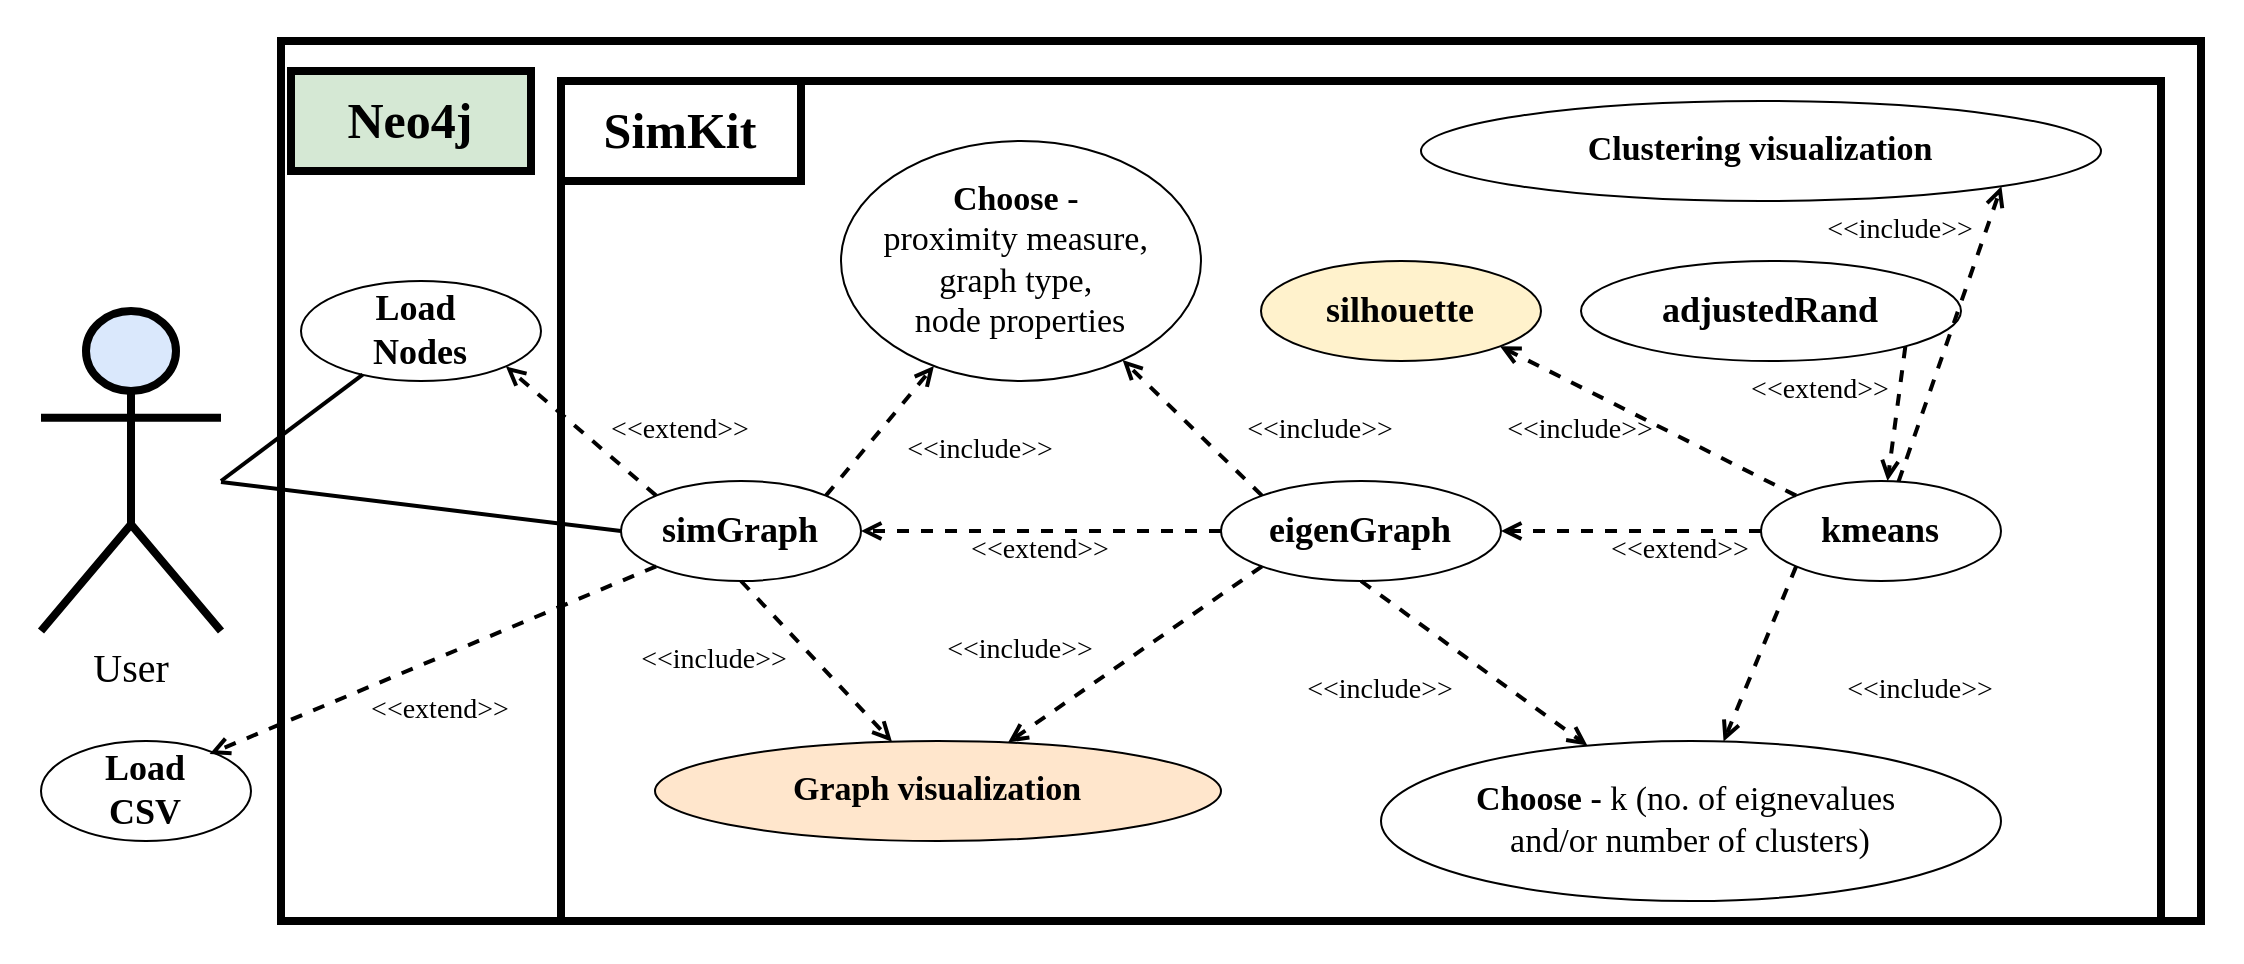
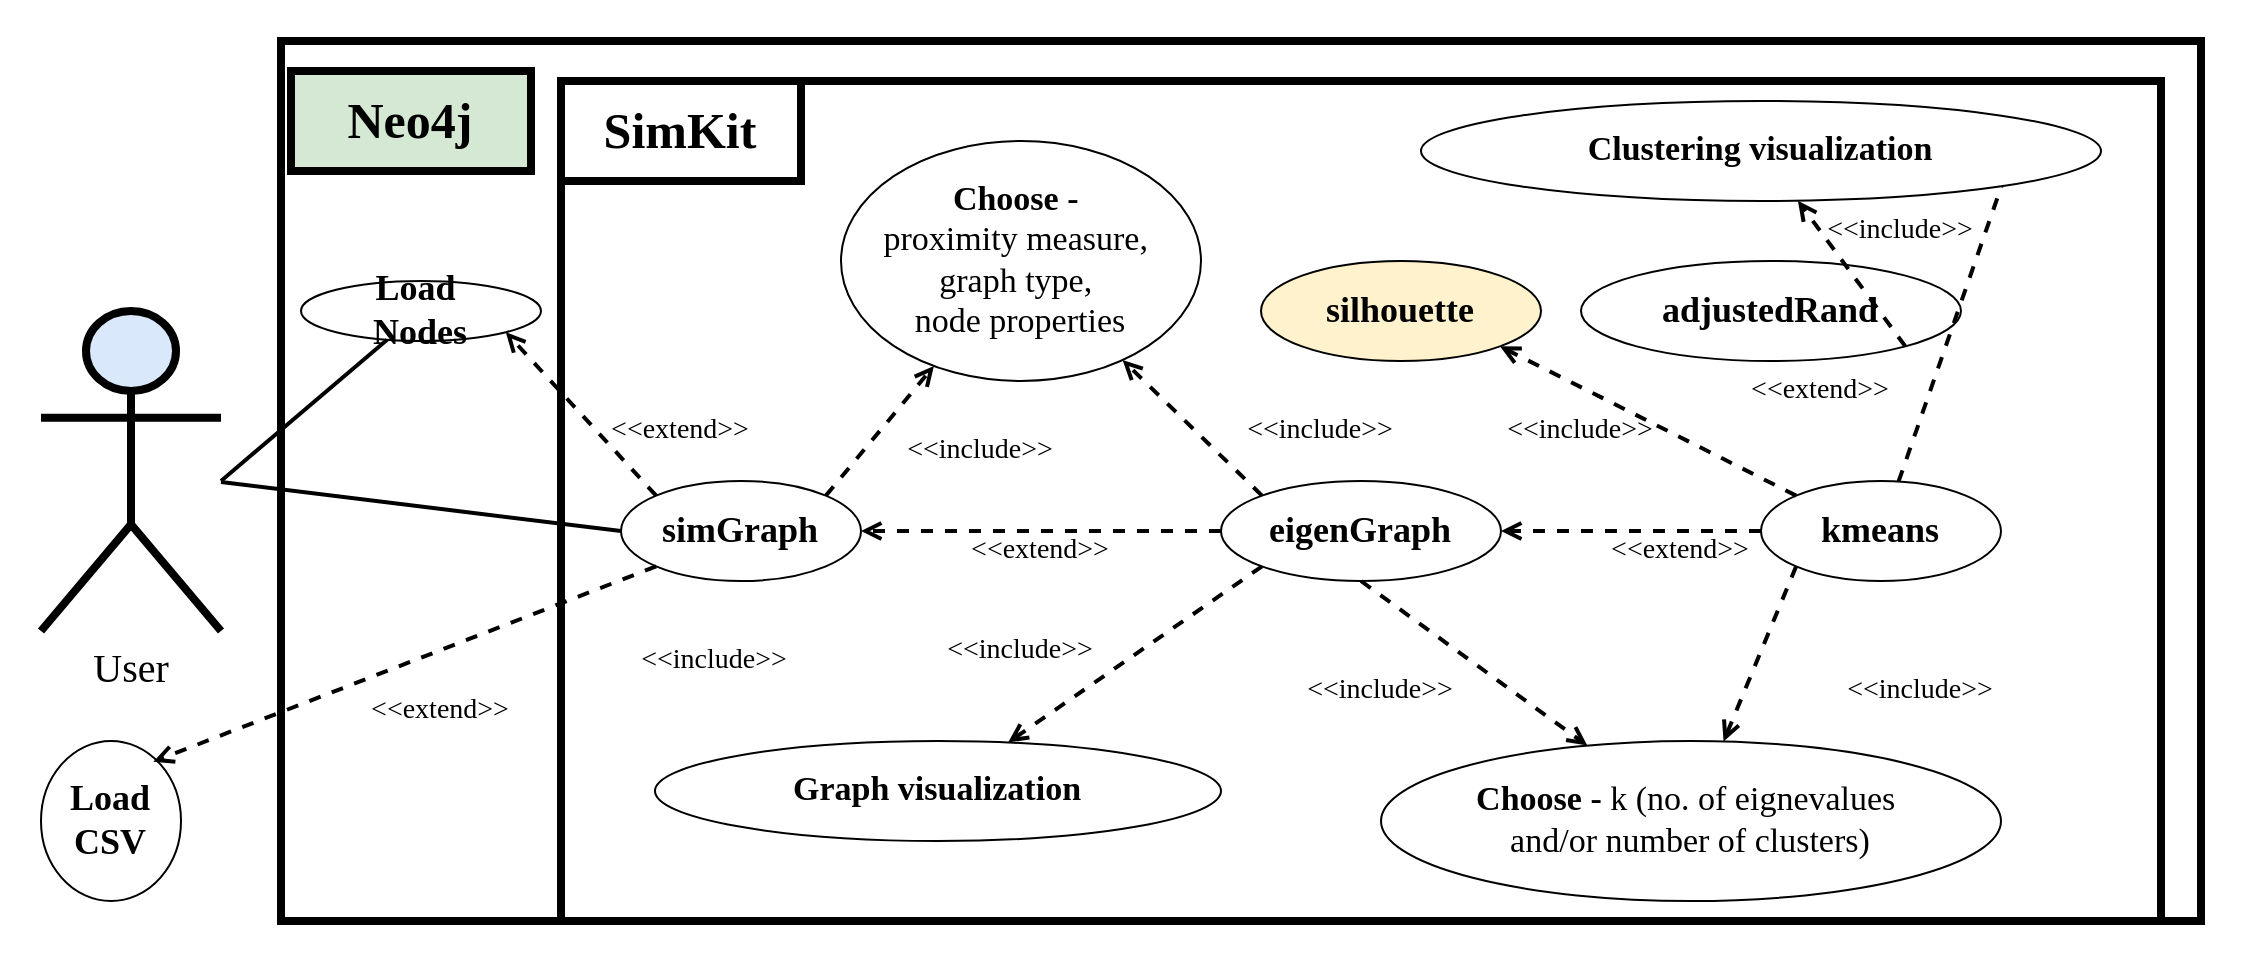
edge "kmeans" -> "Clustering visualization": arrowhead open -> none
node "Load Nodes": size 240x100 -> 240x60
edge "adjustedRand" -> "kmeans": now "adjustedRand" -> "Clustering visualization"
edge "simGraph" -> "Graph visualization": removed
node "Load CSV": size 210x100 -> 140x160
node "Graph visualization": fillcolor #ffe6cc -> #ffffff
